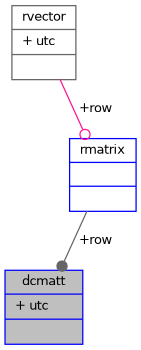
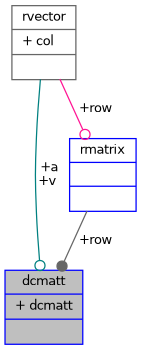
node "rvector": text "+ utc" -> "+ col"
edge "rvector" -> "dcmatt": added, label "+a +v"
node "dcmatt": text "+ utc" -> "+ dcmatt"
